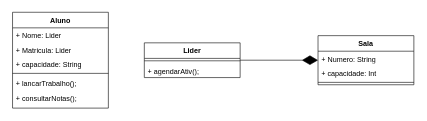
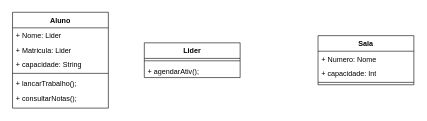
edge "Lider" -> "Sala": removed
node "+ Numero: String": label "+ Numero: String" -> "+ Numero: Nome"
